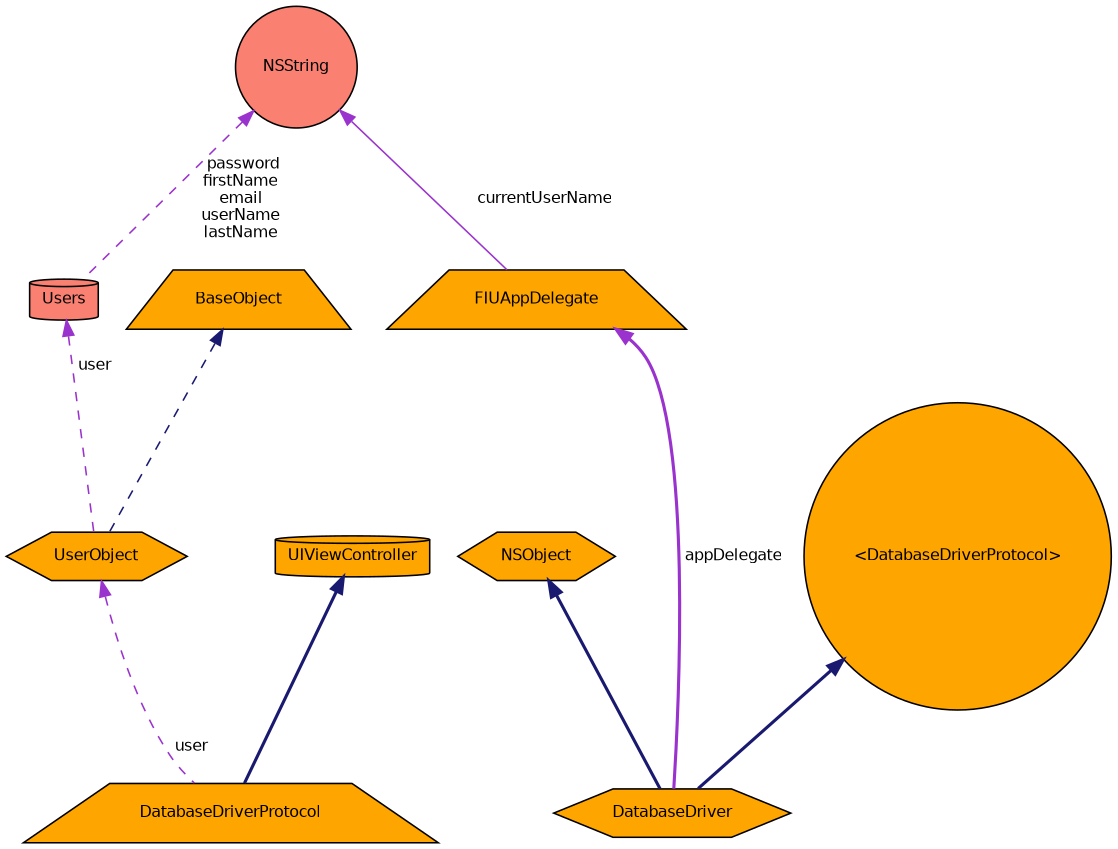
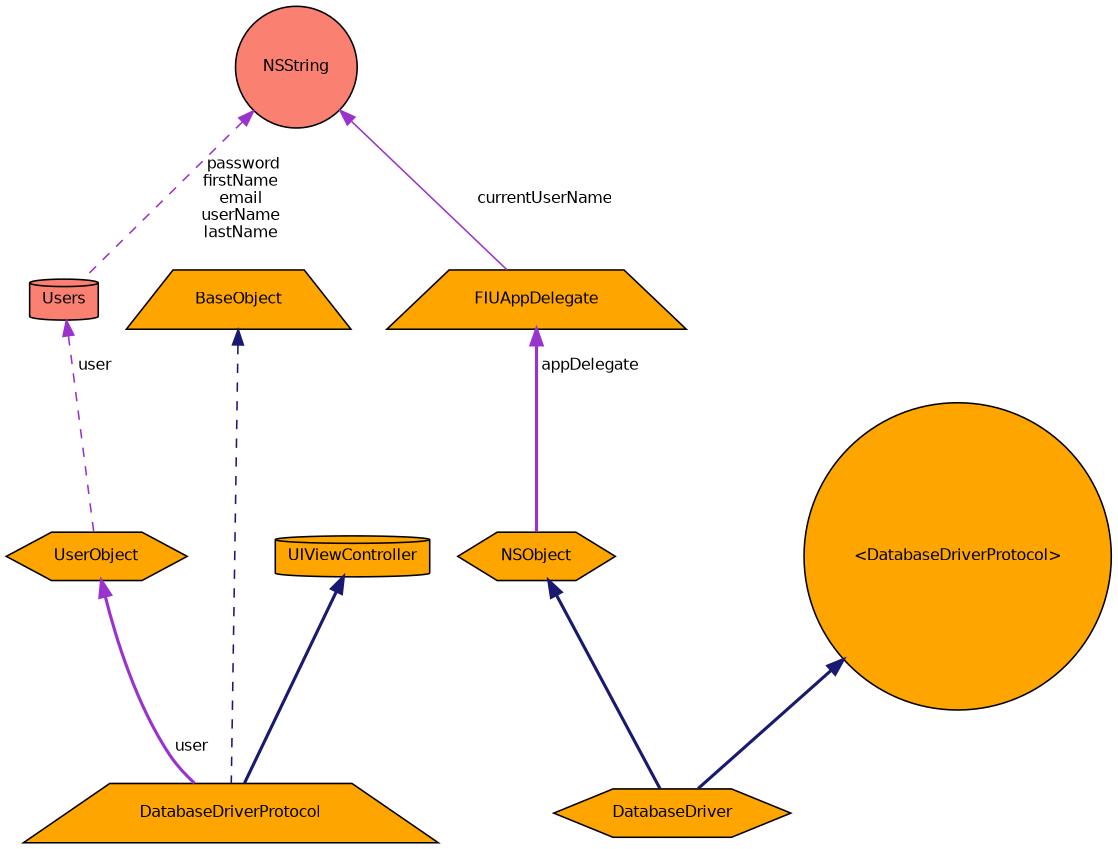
edge "UserObject" -> "BaseObject": now "DatabaseDriverProtocol" -> "BaseObject"
edge "DatabaseDriver" -> "FIUAppDelegate": now "NSObject" -> "FIUAppDelegate"
edge "DatabaseDriverProtocol" -> "UserObject": style dashed -> bold
